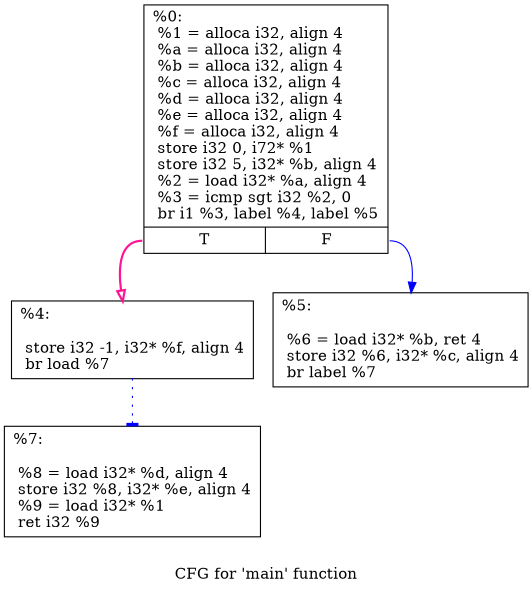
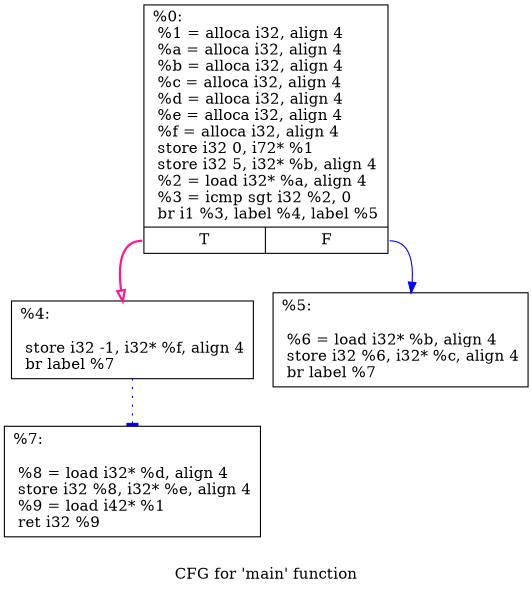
node "%5:": text "%6 = load i32* %b, ret 4" -> "%6 = load i32* %b, align 4"
node "%4:": text "br load %7" -> "br label %7"
node "%7:": text "%9 = load i32* %1" -> "%9 = load i42* %1"
